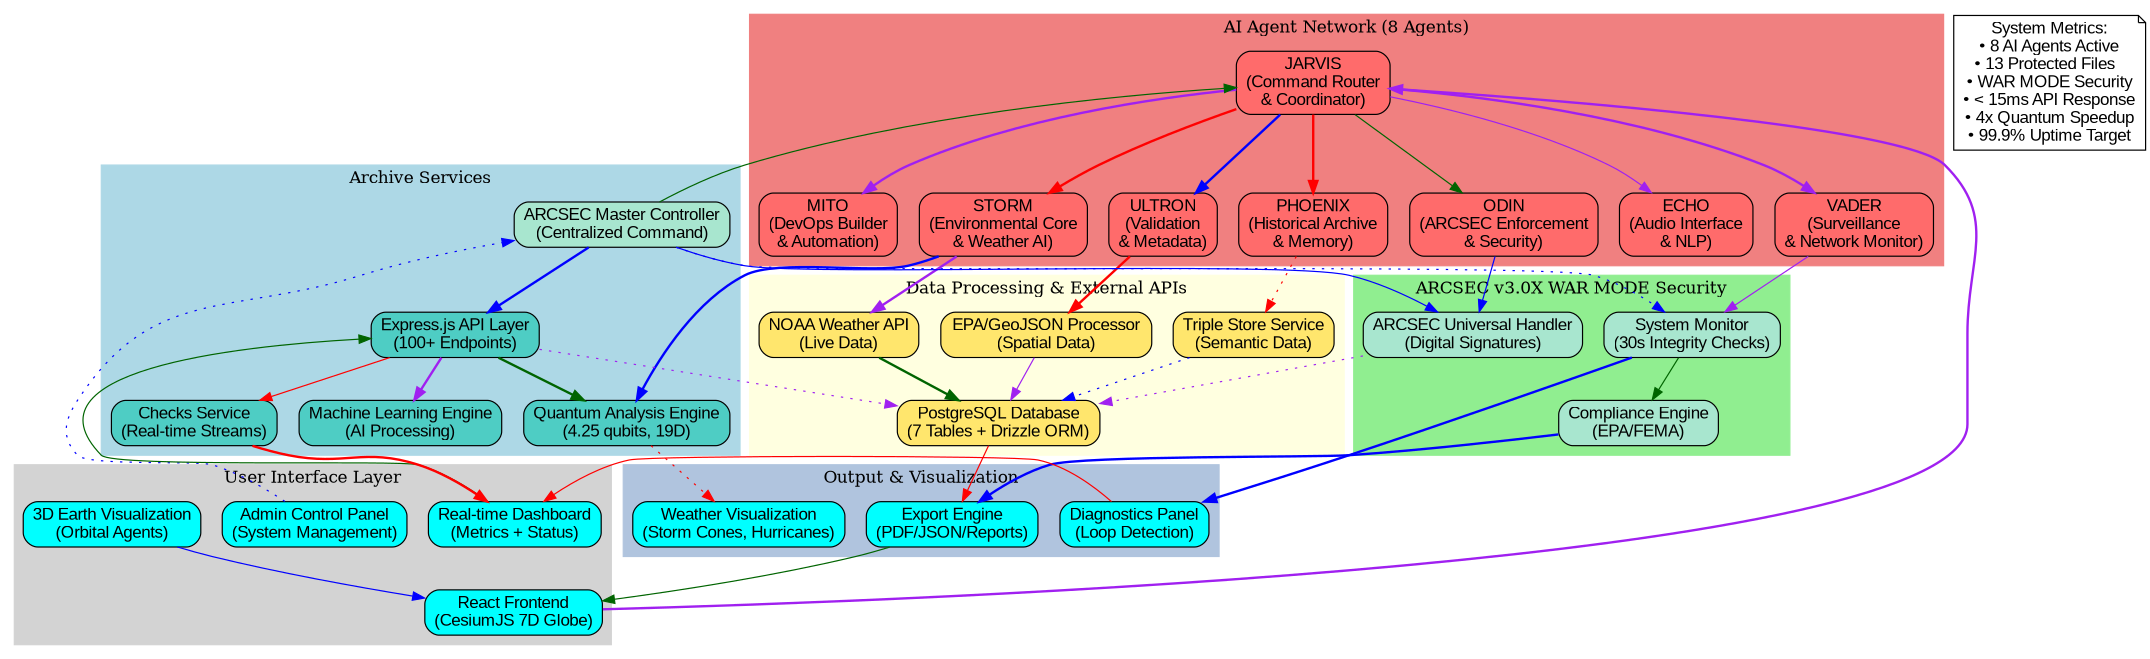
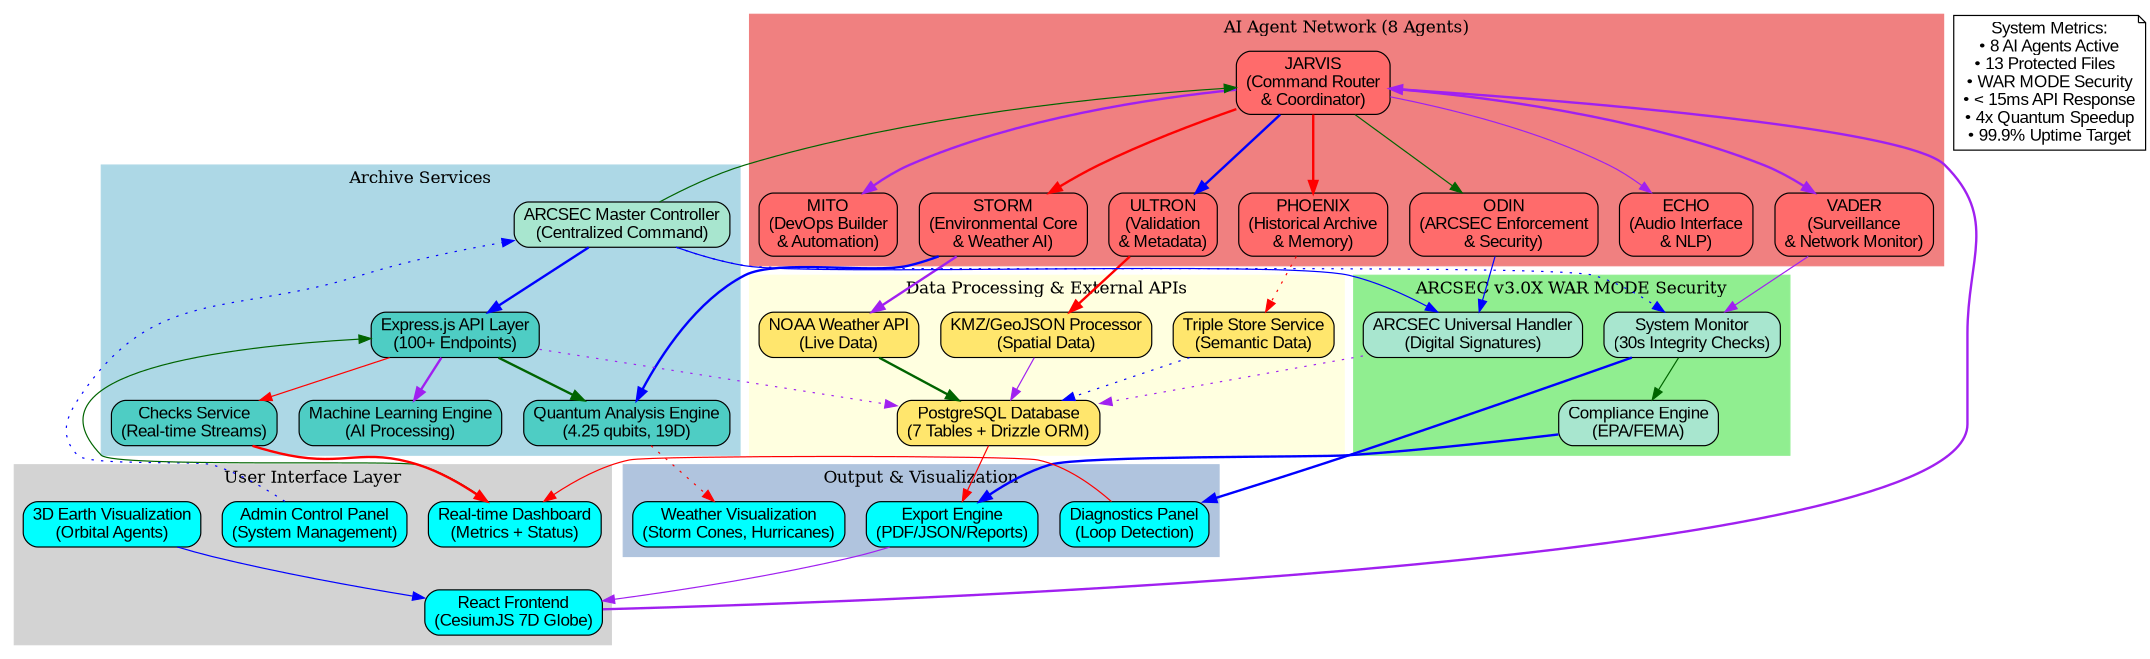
node "EPA/GeoJSON Processor (Spatial Data)": label "EPA/GeoJSON Processor (Spatial Data)" -> "KMZ/GeoJSON Processor (Spatial Data)"
edge "Export Engine (PDF/JSON/Reports)" -> "React Frontend (CesiumJS 7D Globe)": color darkgreen -> purple
